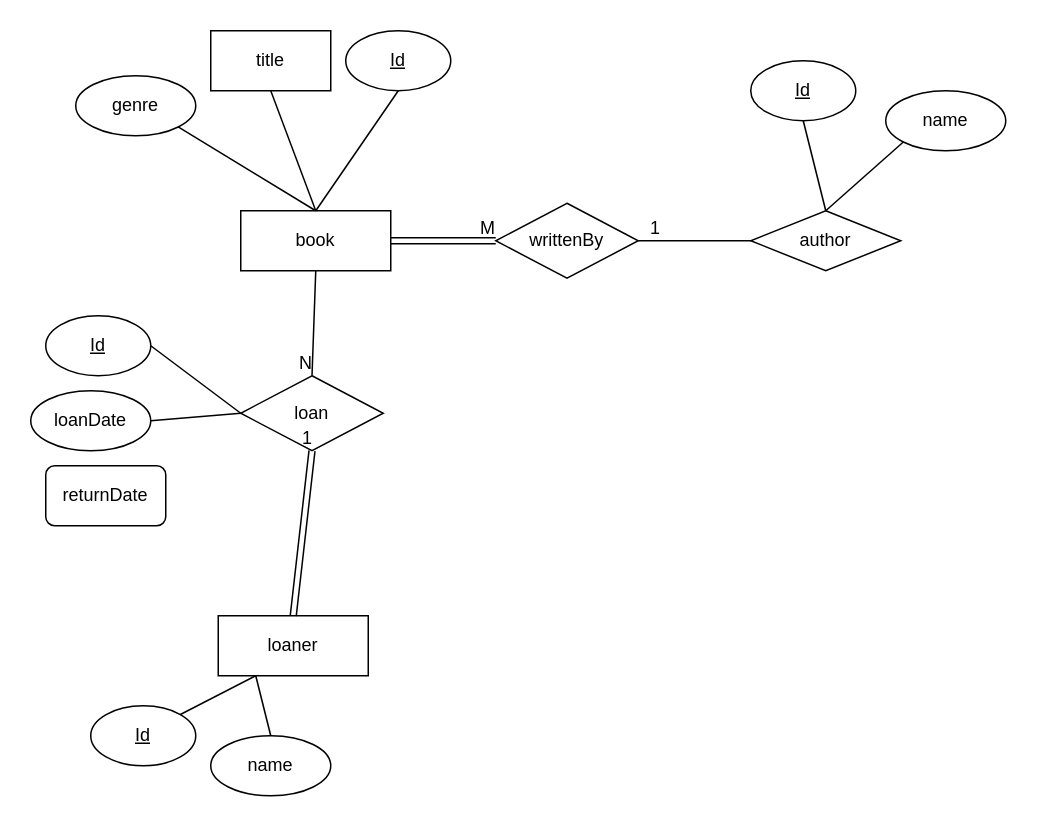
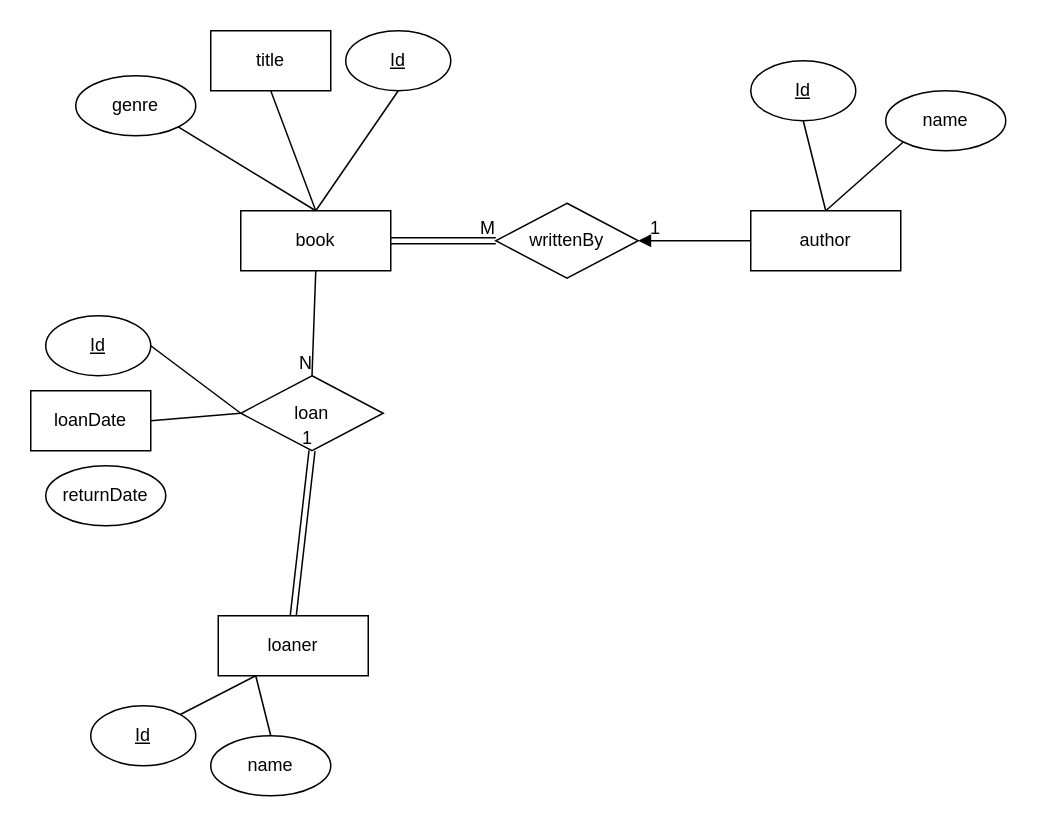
edge "writtenBy" -- "author": arrowhead none -> block
node "author": shape diamond -> rectangle
node "loanDate": shape ellipse -> rectangle
node "returnDate": shape rounded rectangle -> ellipse
